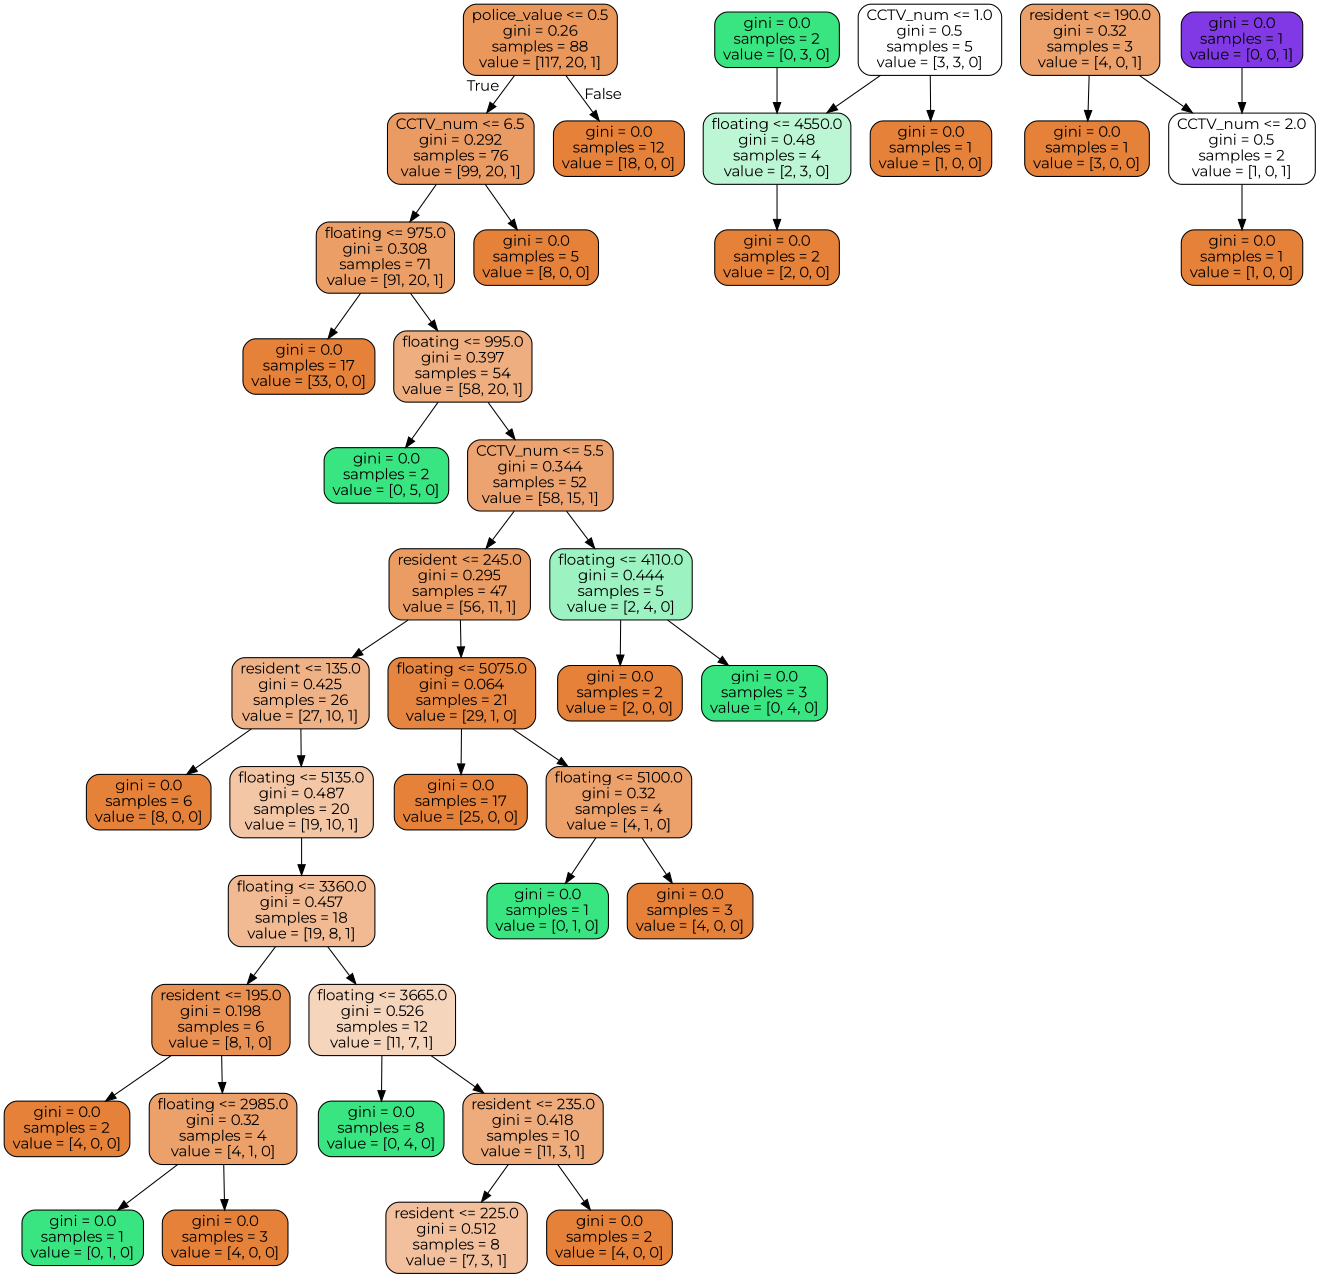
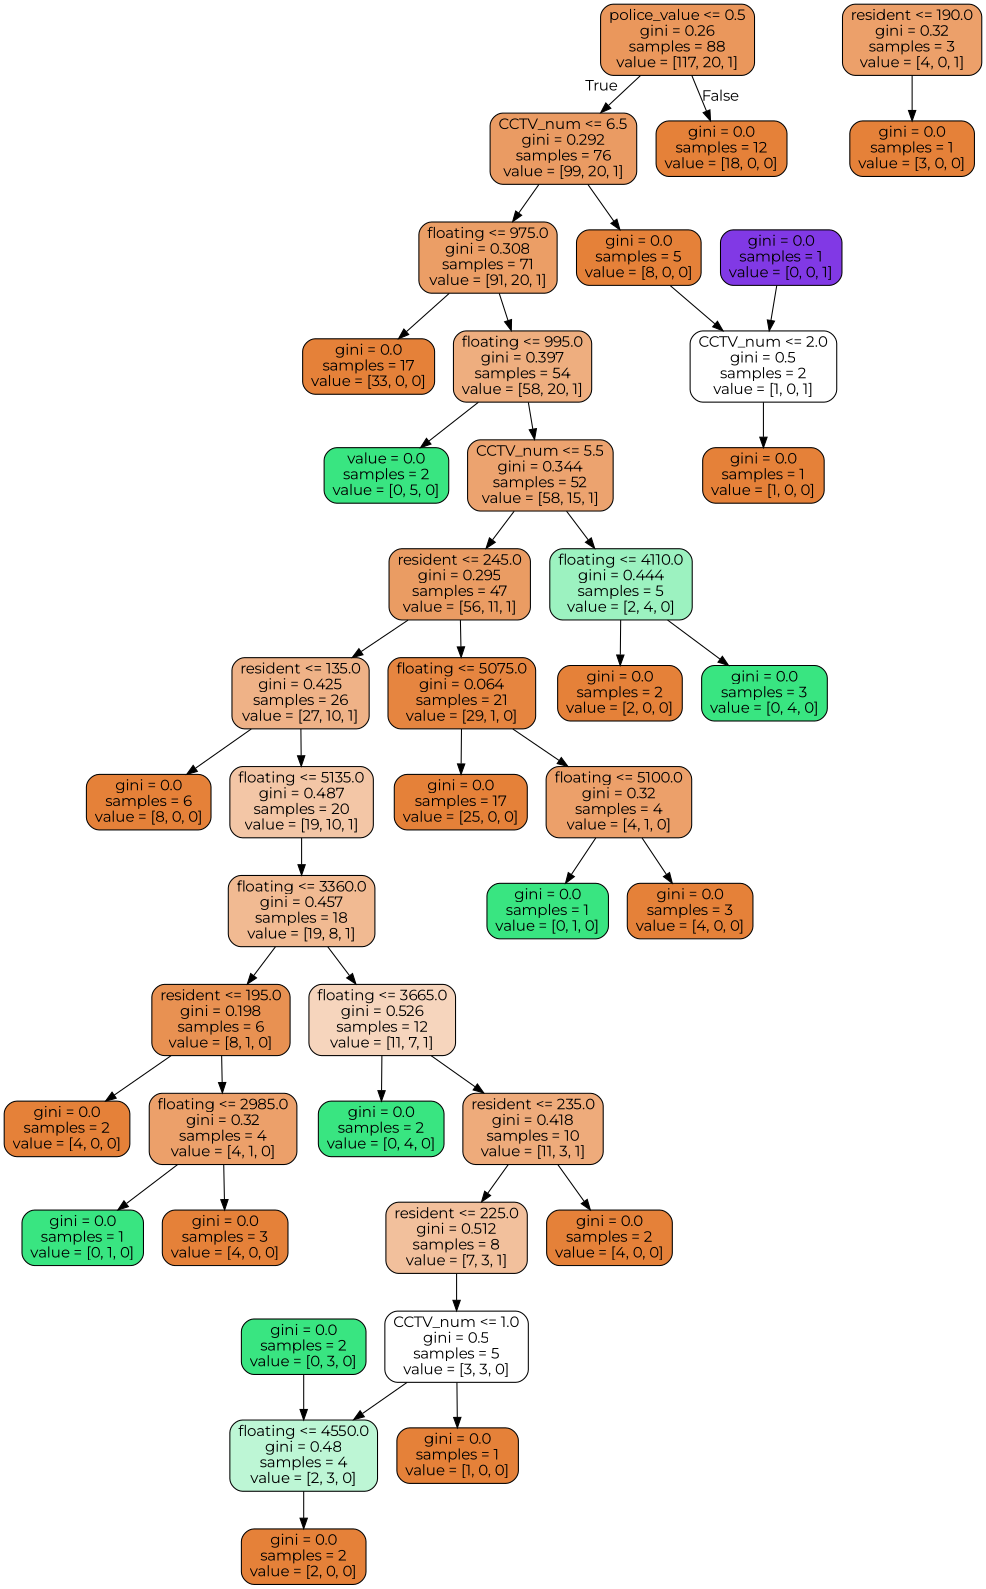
edge "resident <= 190.0 gini = 0.32 samples = 3 value = [4, 0, 1]" -> "CCTV_num <= 2.0 gini = 0.5 samples = 2 value = [1, 0, 1]": now "gini = 0.0 samples = 5 value = [8, 0, 0]" -> "CCTV_num <= 2.0 gini = 0.5 samples = 2 value = [1, 0, 1]"
node "gini = 0.0 samples = 2 value = [0, 5, 0]": label "gini = 0.0 samples = 2 value = [0, 5, 0]" -> "value = 0.0 samples = 2 value = [0, 5, 0]"
node "gini = 0.0 samples = 8 value = [0, 4, 0]": label "gini = 0.0 samples = 8 value = [0, 4, 0]" -> "gini = 0.0 samples = 2 value = [0, 4, 0]"
edge "resident <= 225.0 gini = 0.512 samples = 8 value = [7, 3, 1]" -> "CCTV_num <= 1.0 gini = 0.5 samples = 5 value = [3, 3, 0]": added
